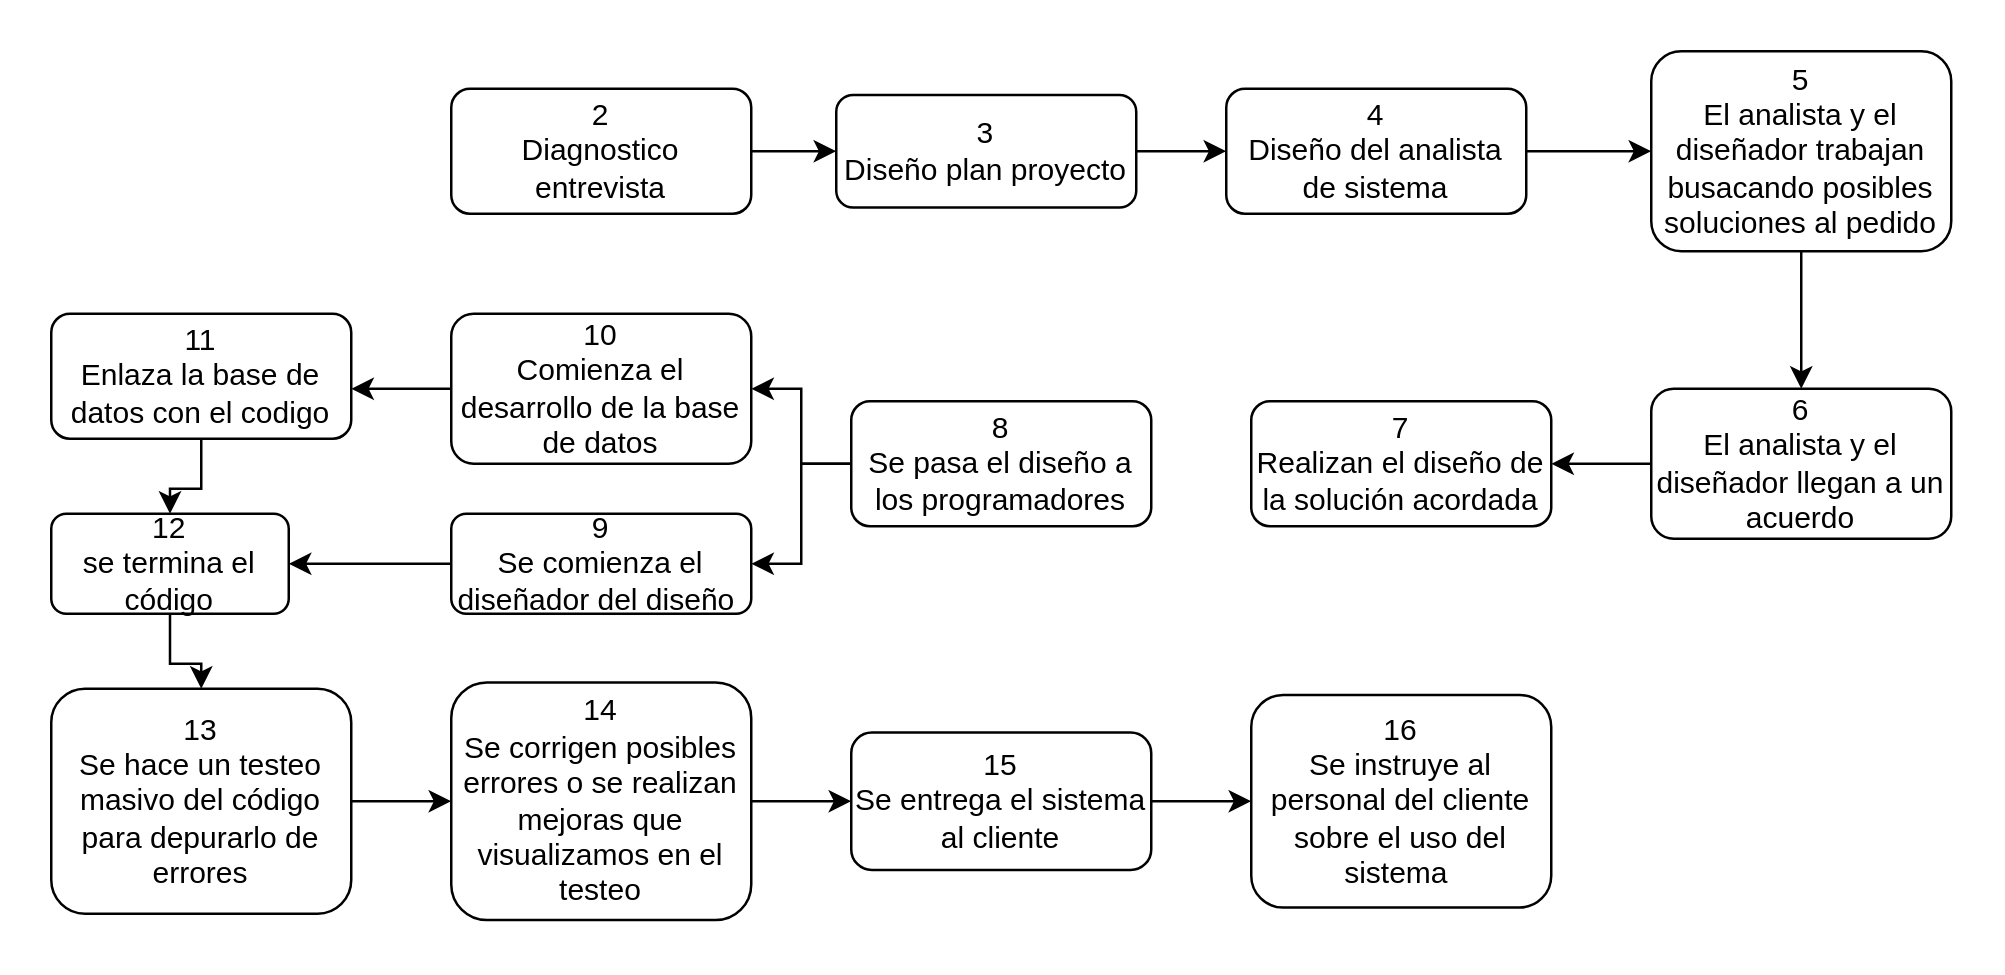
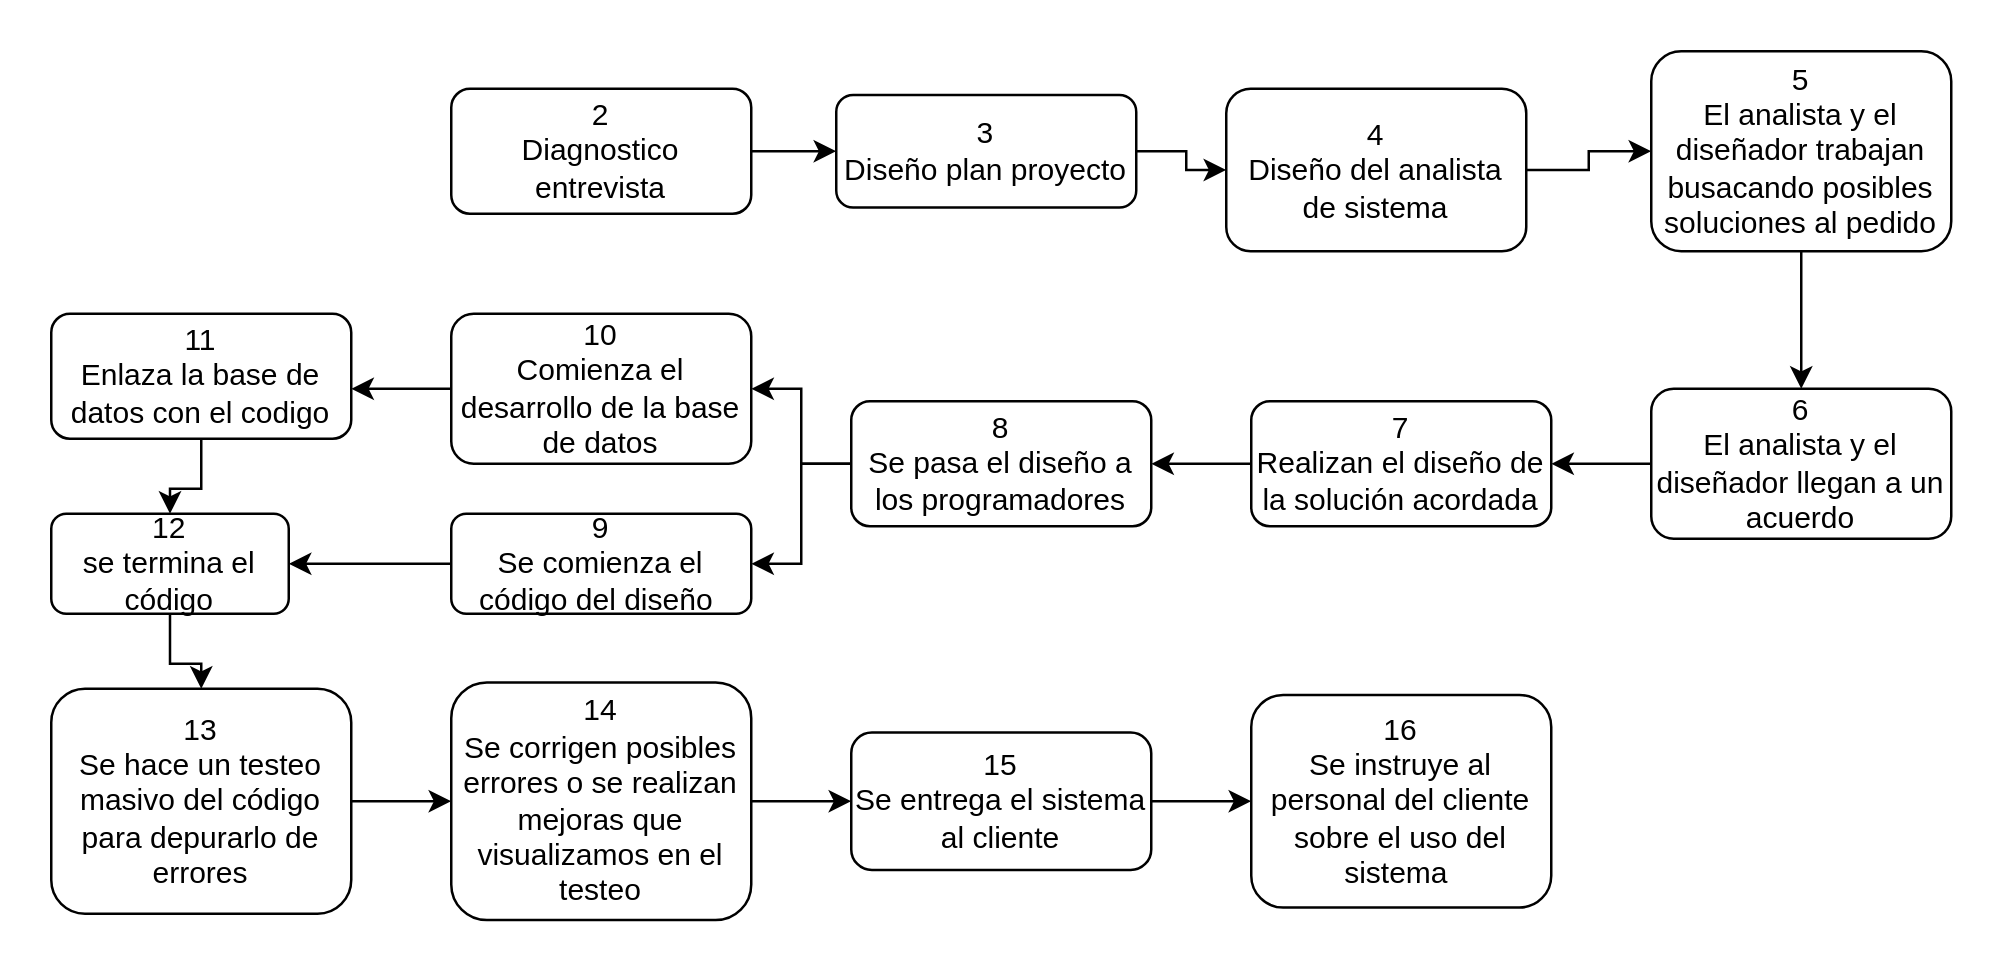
node "4 Diseño del analista de sistema": size 300x125 -> 300x163
edge "7Realizan el diseño de la solución acordada" -> "8Se pasa el diseño a los programadores": added
node "9 Se comienza el diseñador del diseño": label "9 Se comienza el diseñador del diseño" -> "9 Se comienza el código del diseño"
